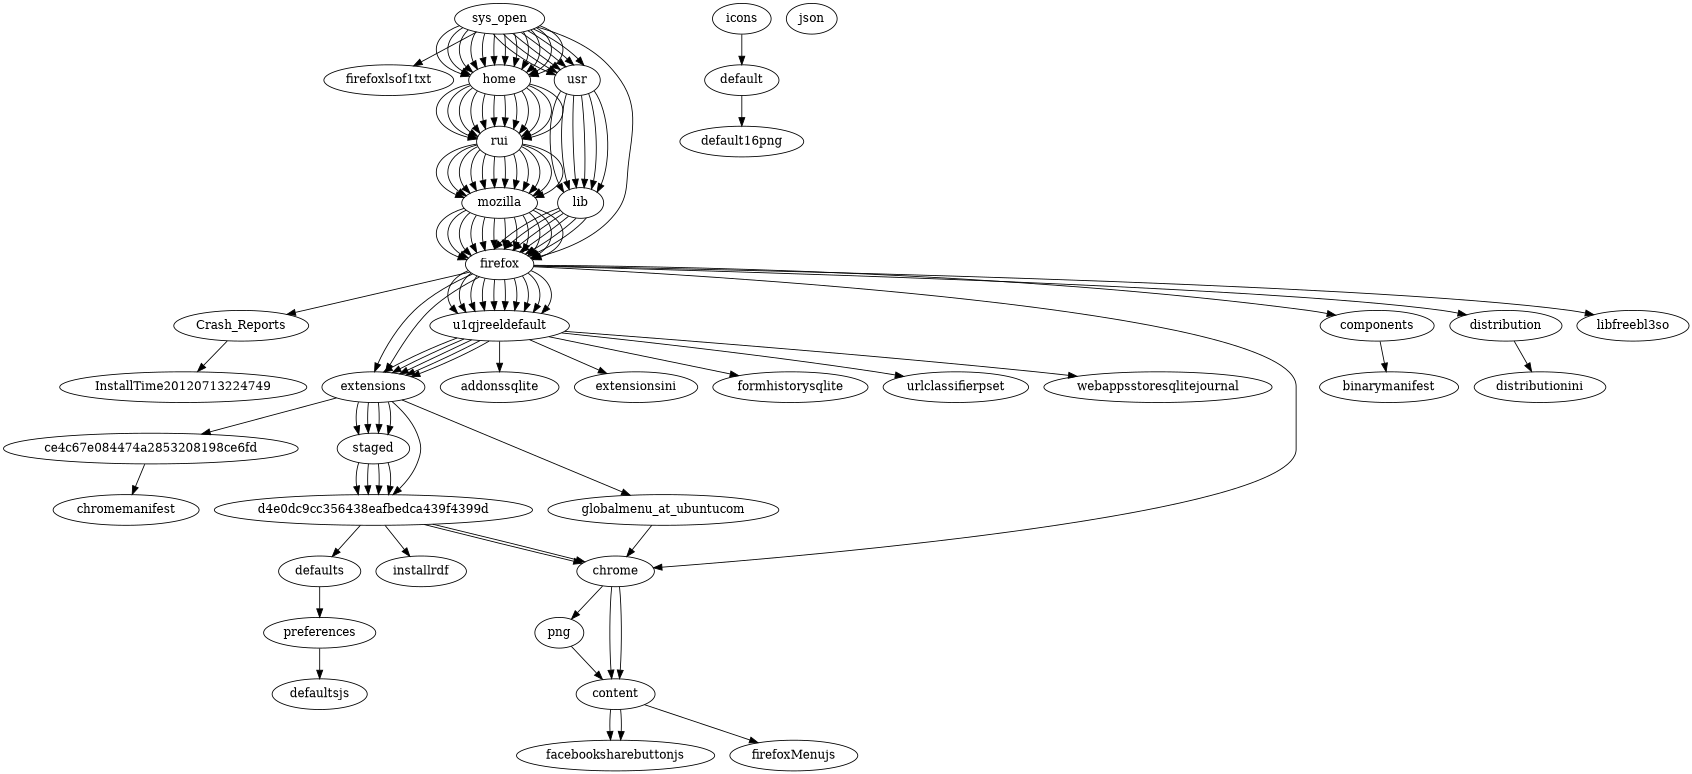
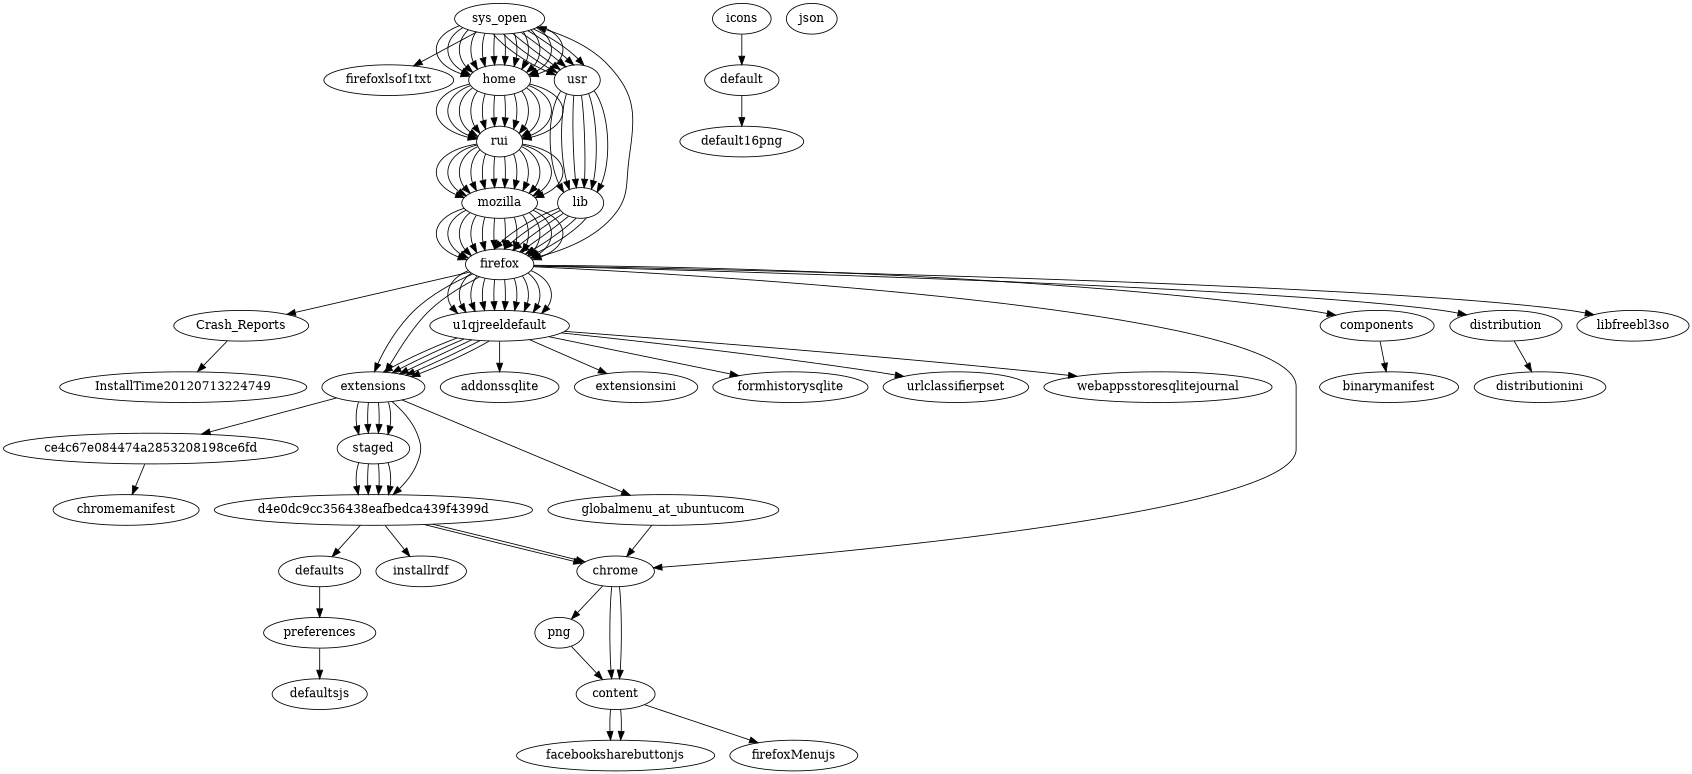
edge "sys_open" -> "firefox": reversed
